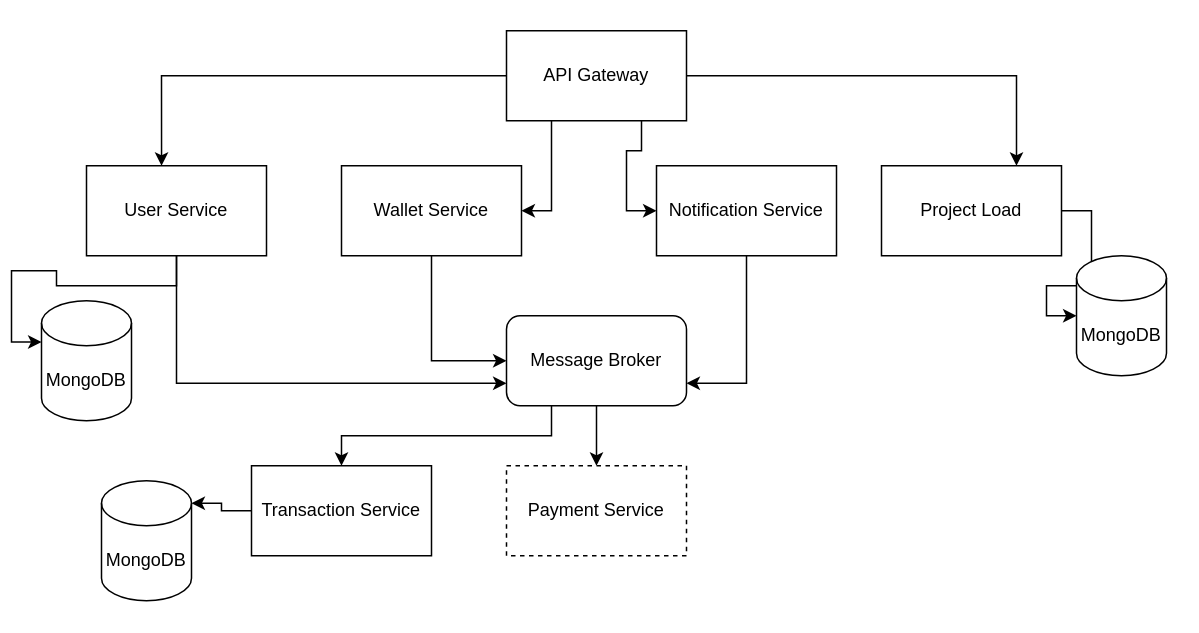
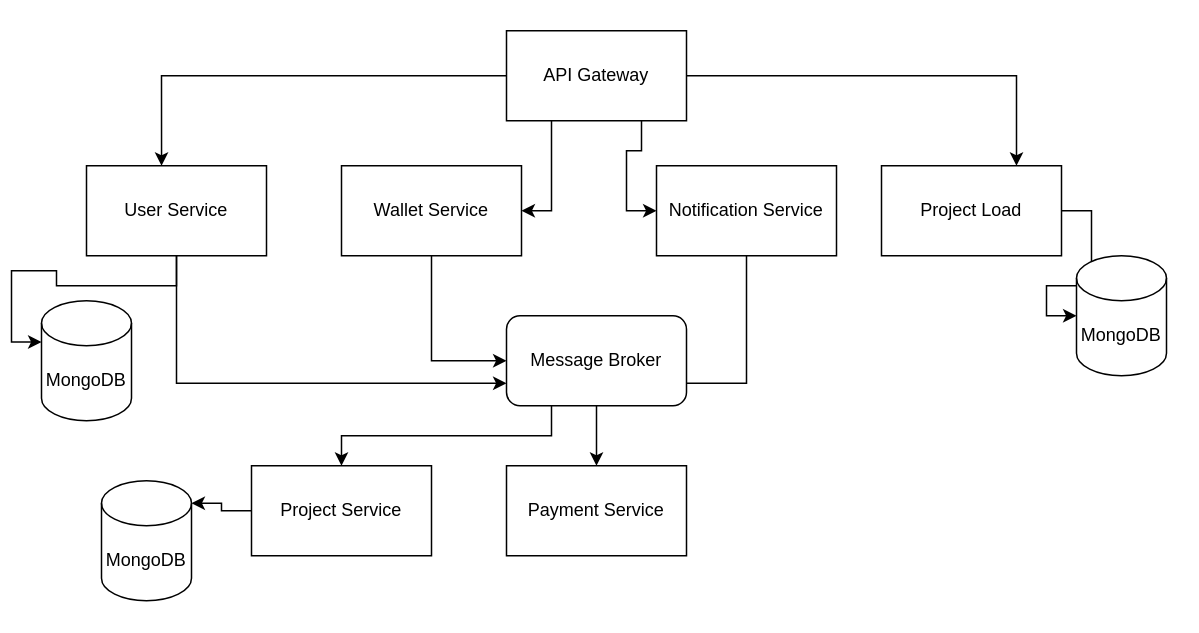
edge "Notification Service" -> "Message Broker": arrowhead classic -> none
node "Transaction Service": label "Transaction Service" -> "Project Service"
node "Payment Service": style dashed -> solid
